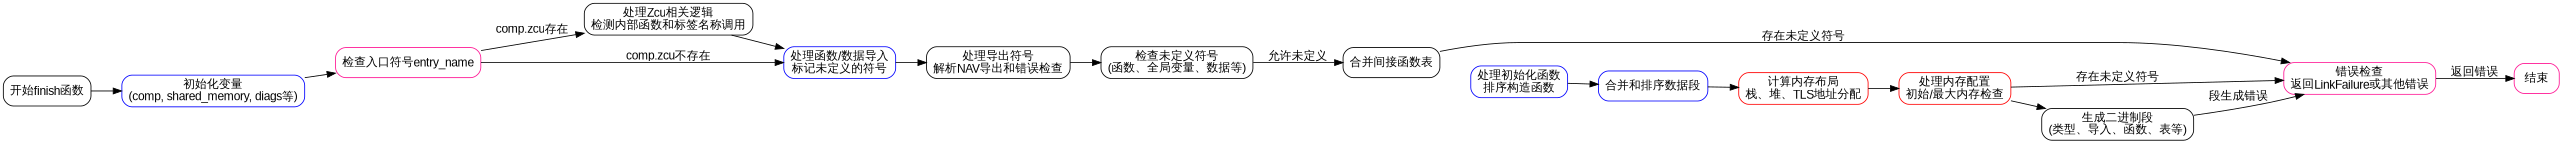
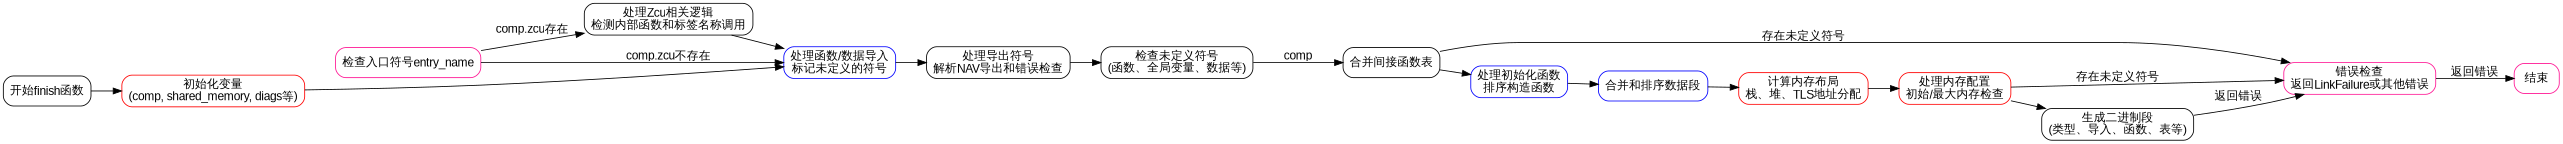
edge "检查未定义符号 (函数、全局变量、数据等)" -> "合并间接函数表": label "允许未定义" -> "comp"
edge "合并间接函数表" -> "处理初始化函数 排序构造函数": added
edge "初始化变量 (comp, shared_memory, diags等)" -> "检查入口符号entry_name": now "初始化变量 (comp, shared_memory, diags等)" -> "处理函数/数据导入 标记未定义的符号"
node "初始化变量 (comp, shared_memory, diags等)": color blue -> red
edge "生成二进制段 (类型、导入、函数、表等)" -> "错误检查 返回LinkFailure或其他错误": label "段生成错误" -> "返回错误"
